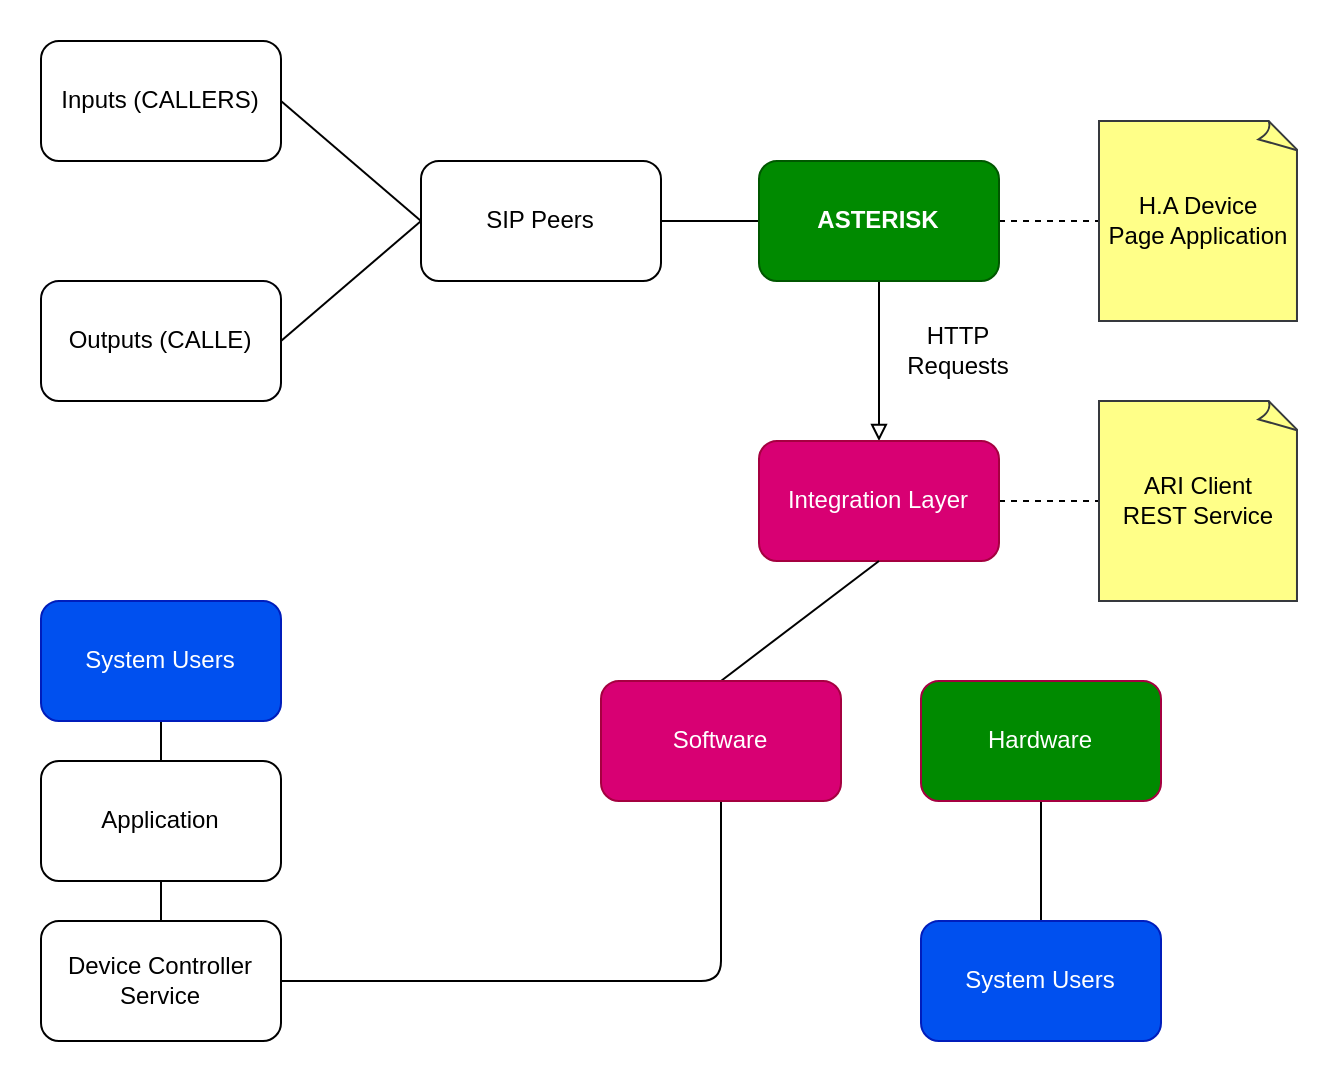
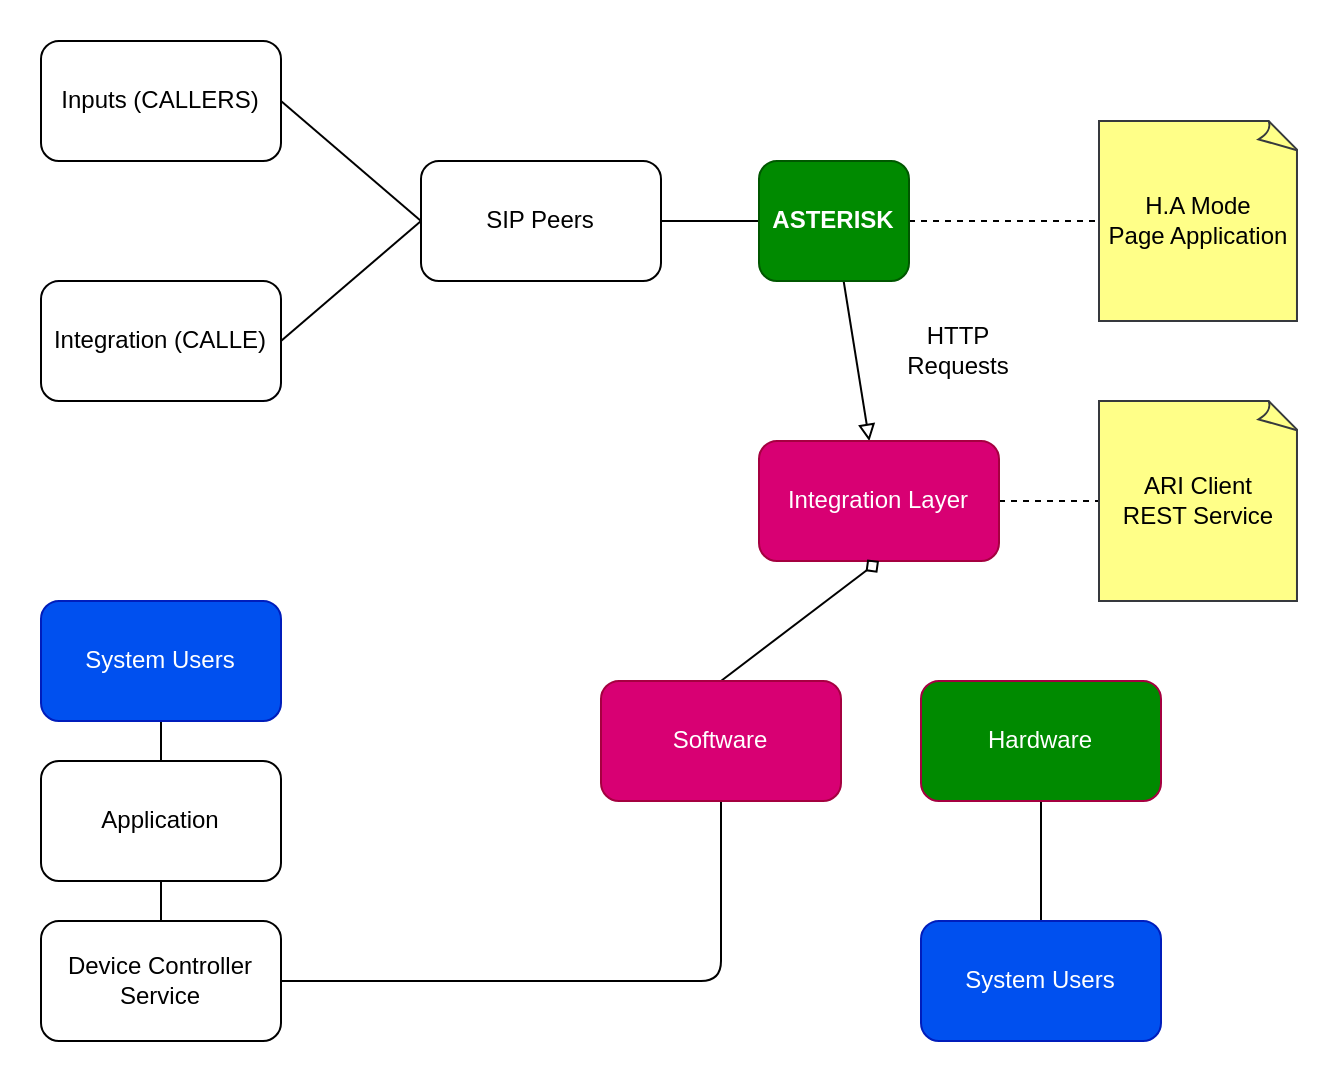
node "ASTERISK": size 240x120 -> 150x120
node "H.A DevicePage Application": label "H.A DevicePage Application" -> "H.A ModePage Application"
node "Outputs (CALLE)": label "Outputs (CALLE)" -> "Integration (CALLE)"
edge "Integration Layer" -- "Software": arrowhead none -> diamond
